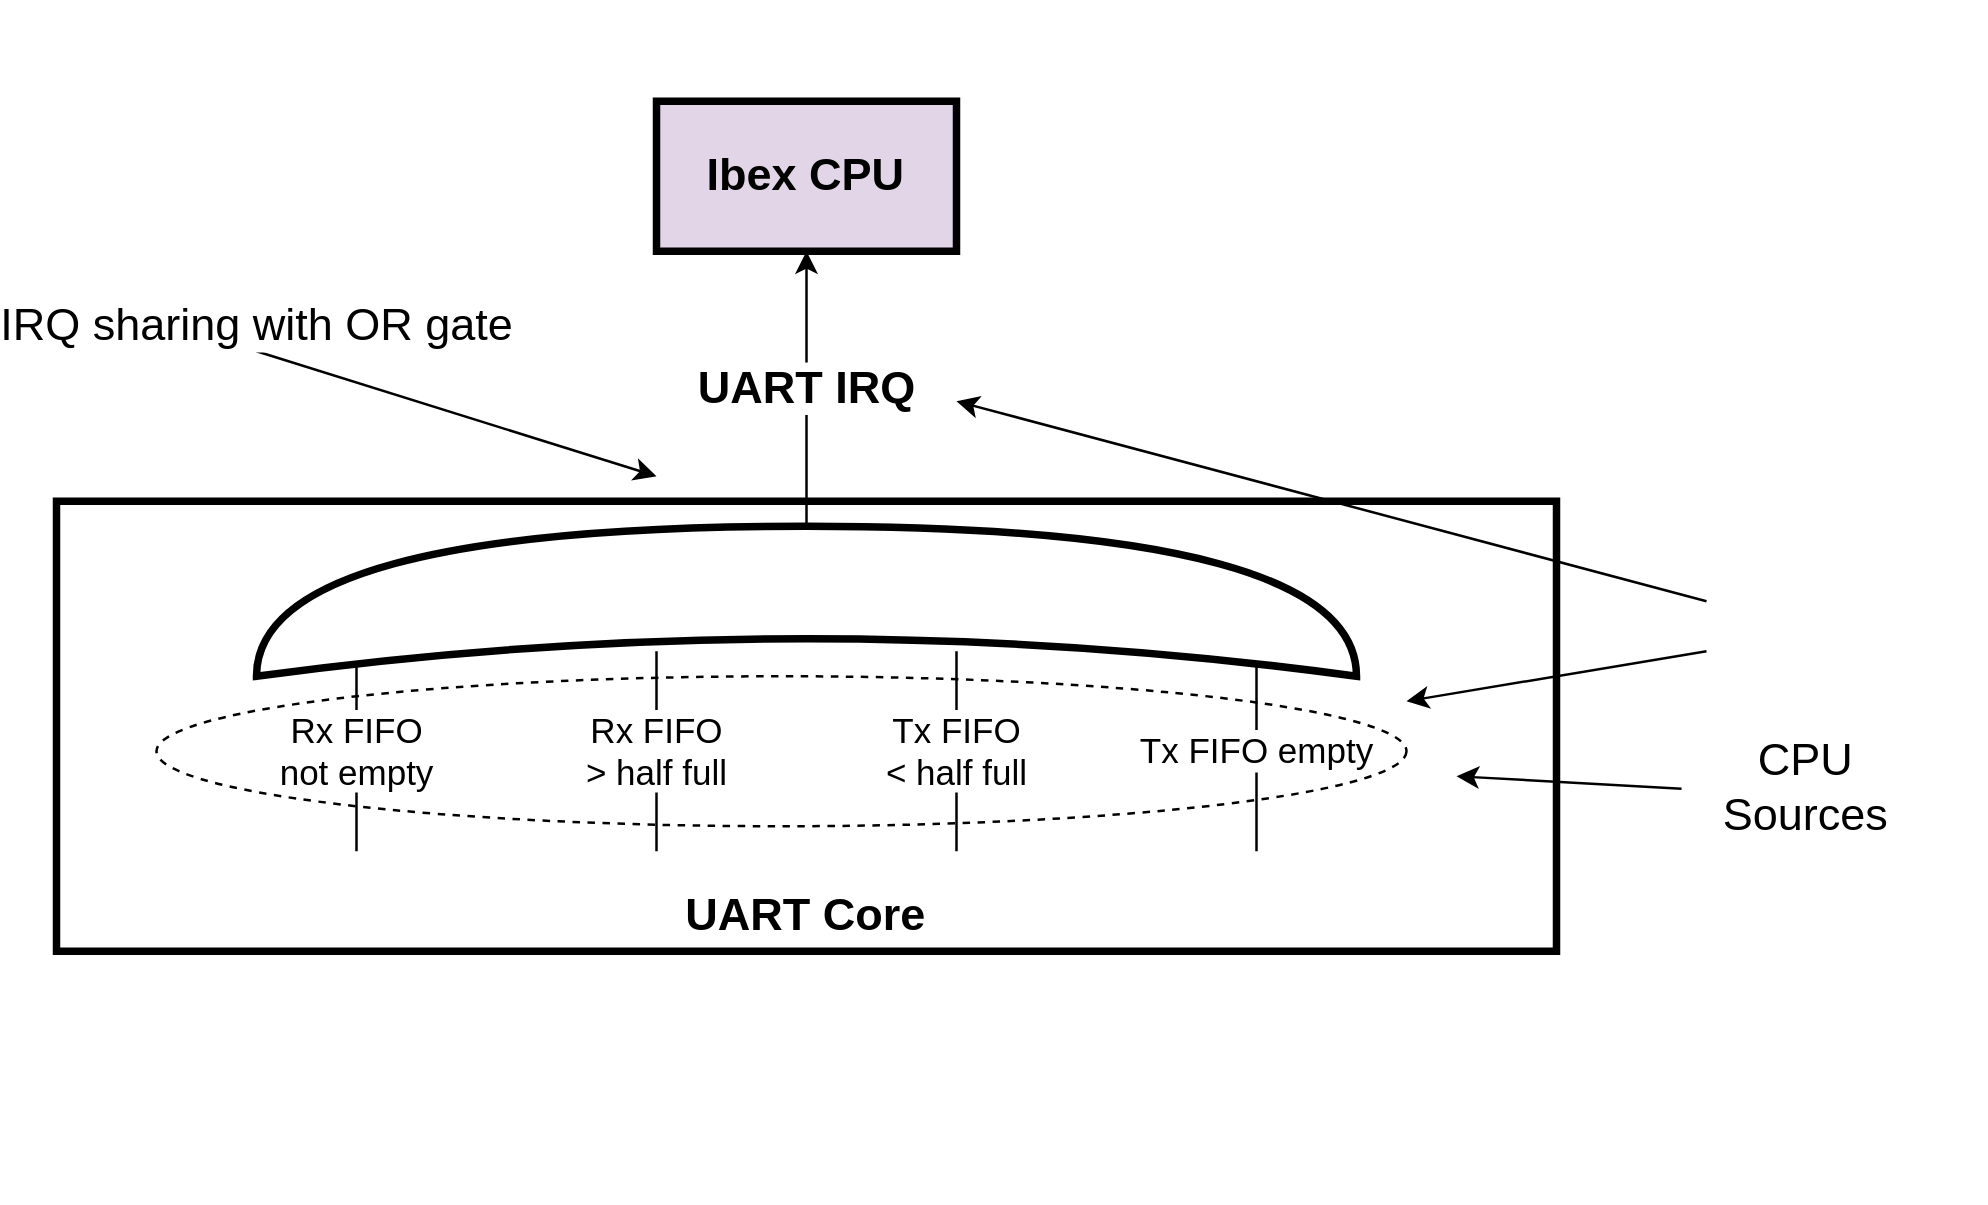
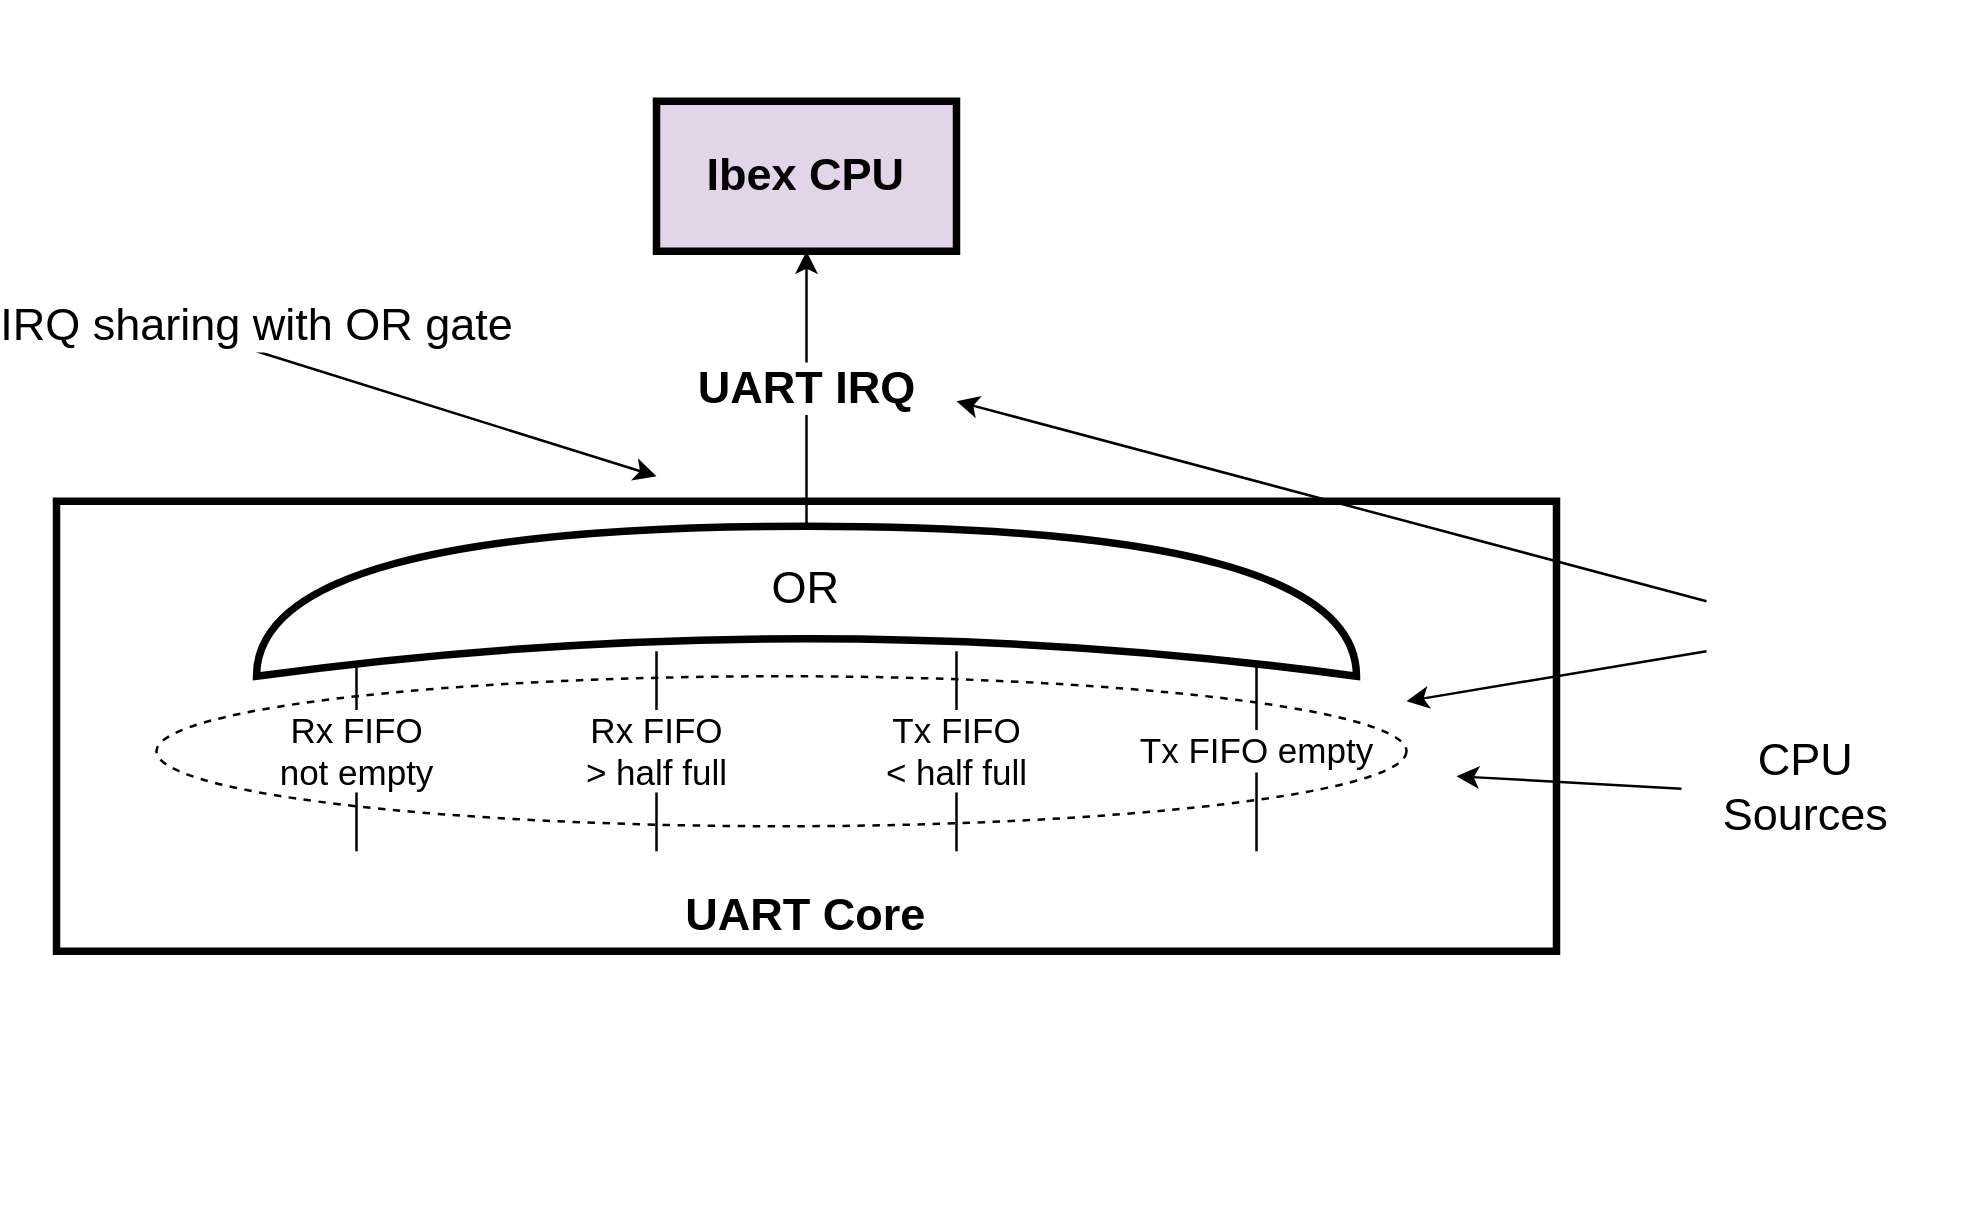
node "OR": added
